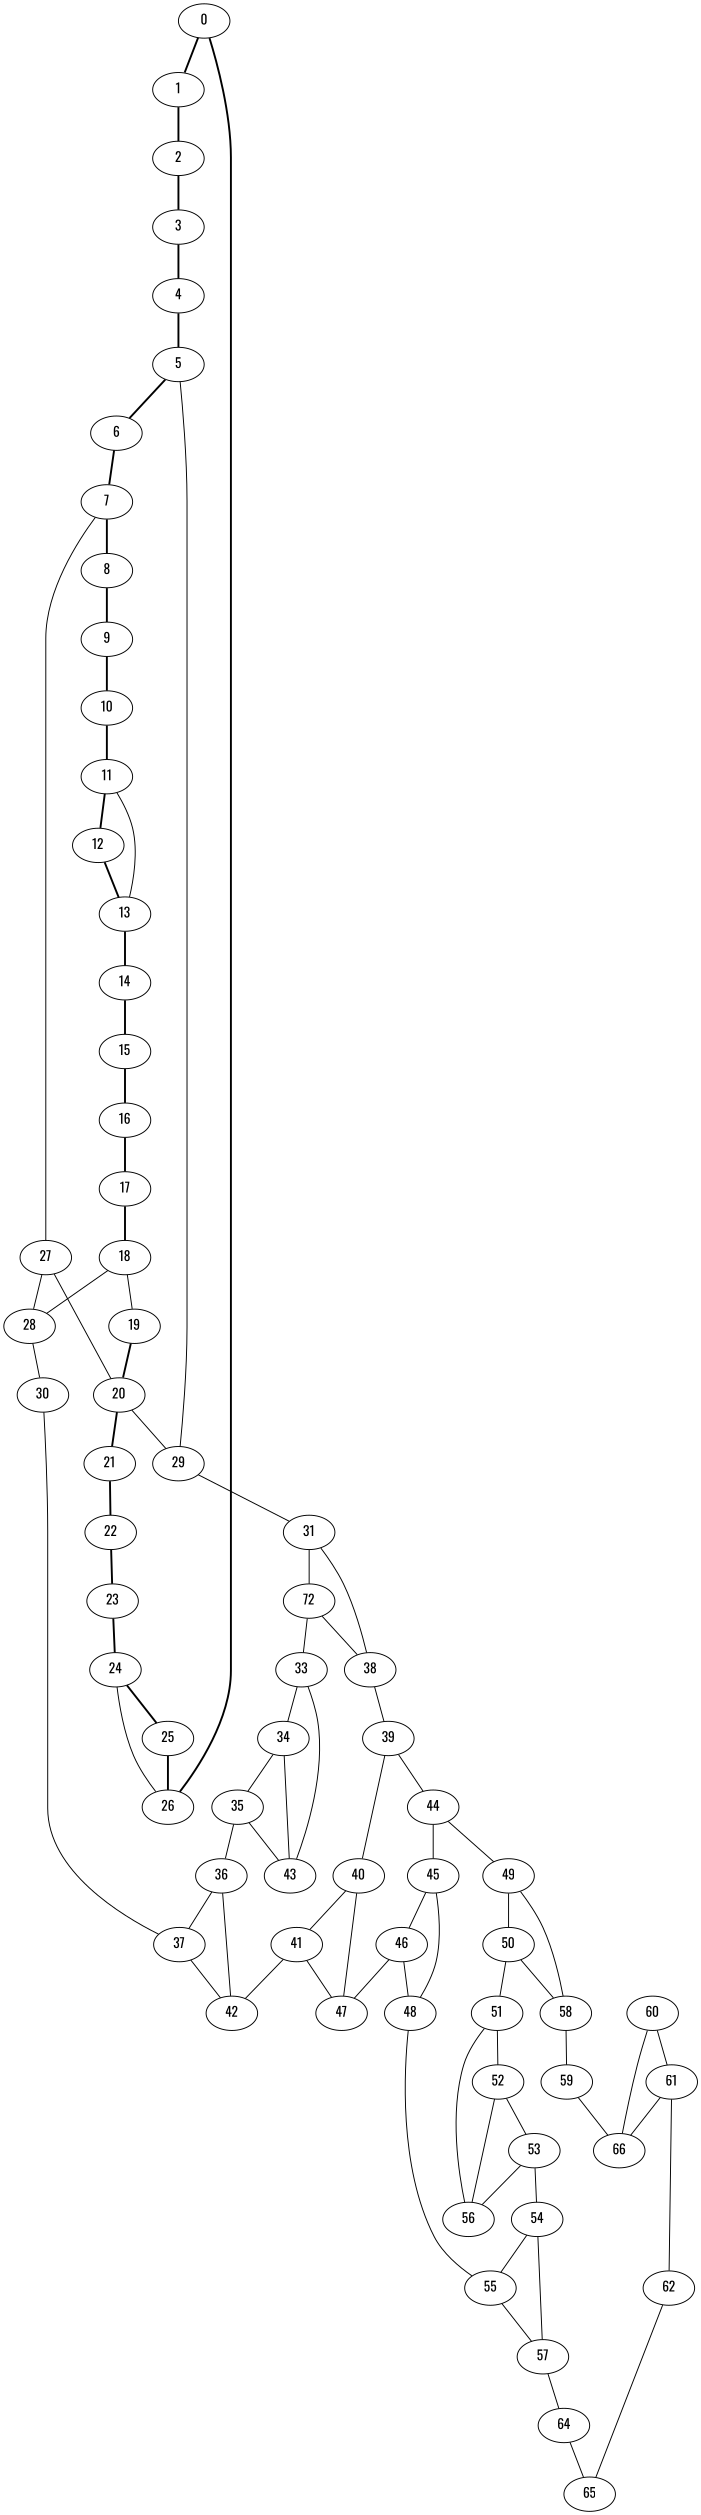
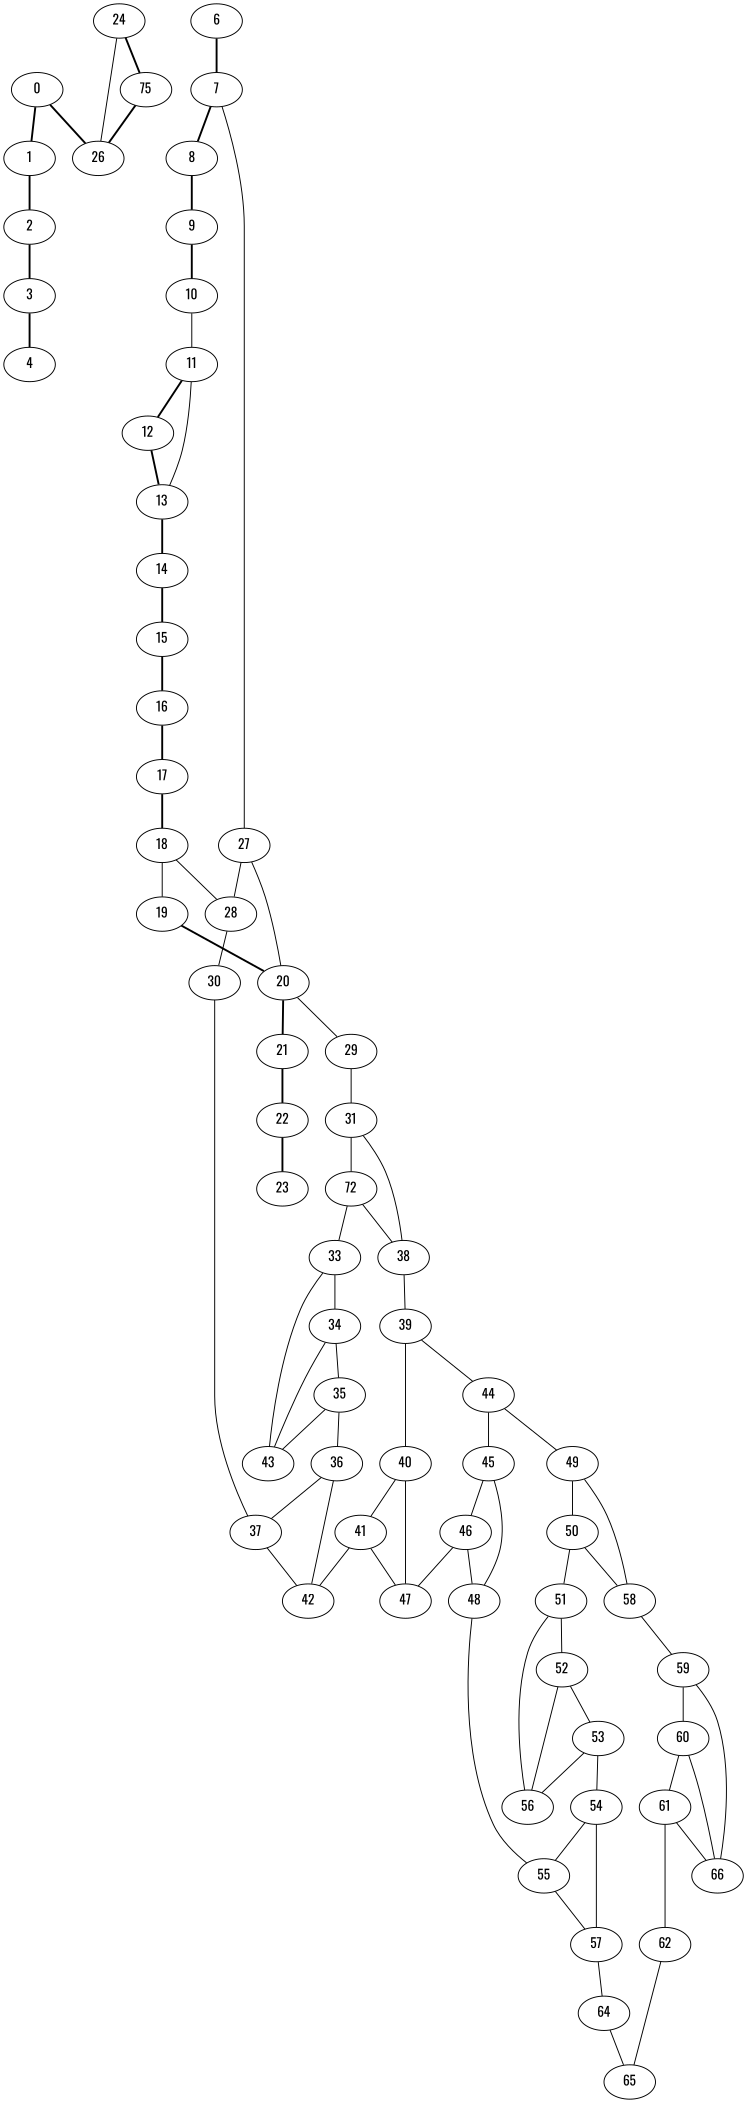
node "5": removed
edge "10" -- "11": style bold -> solid
edge "23" -- "24": removed
edge "59" -- "60": added
node "25": label "25" -> "75"
